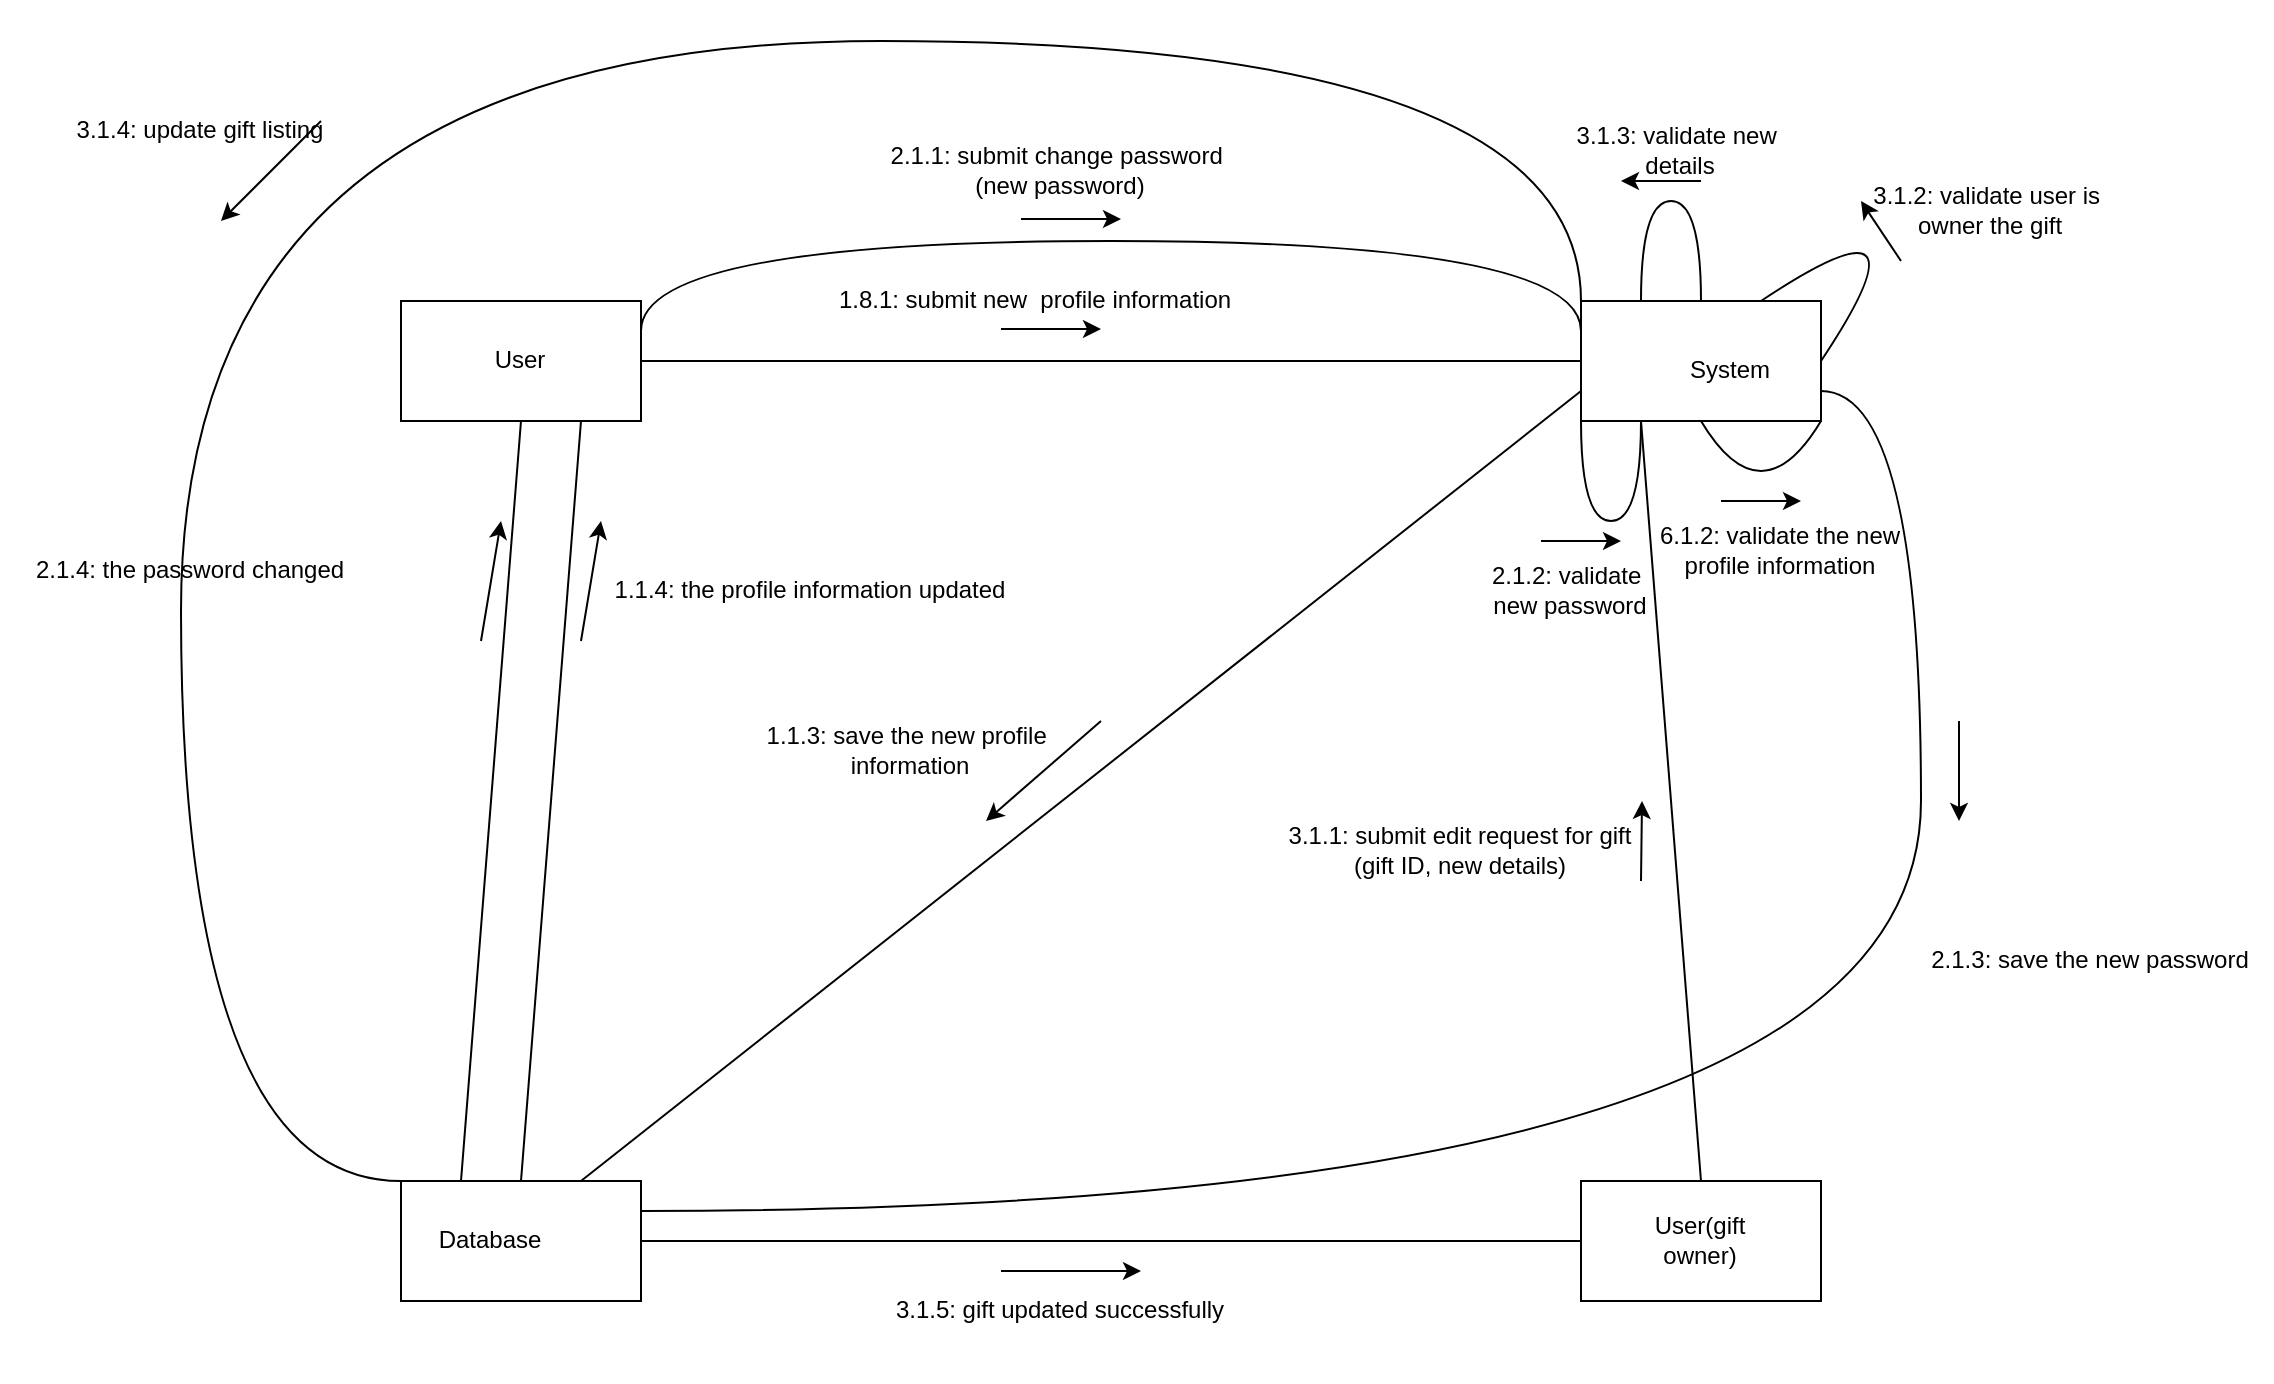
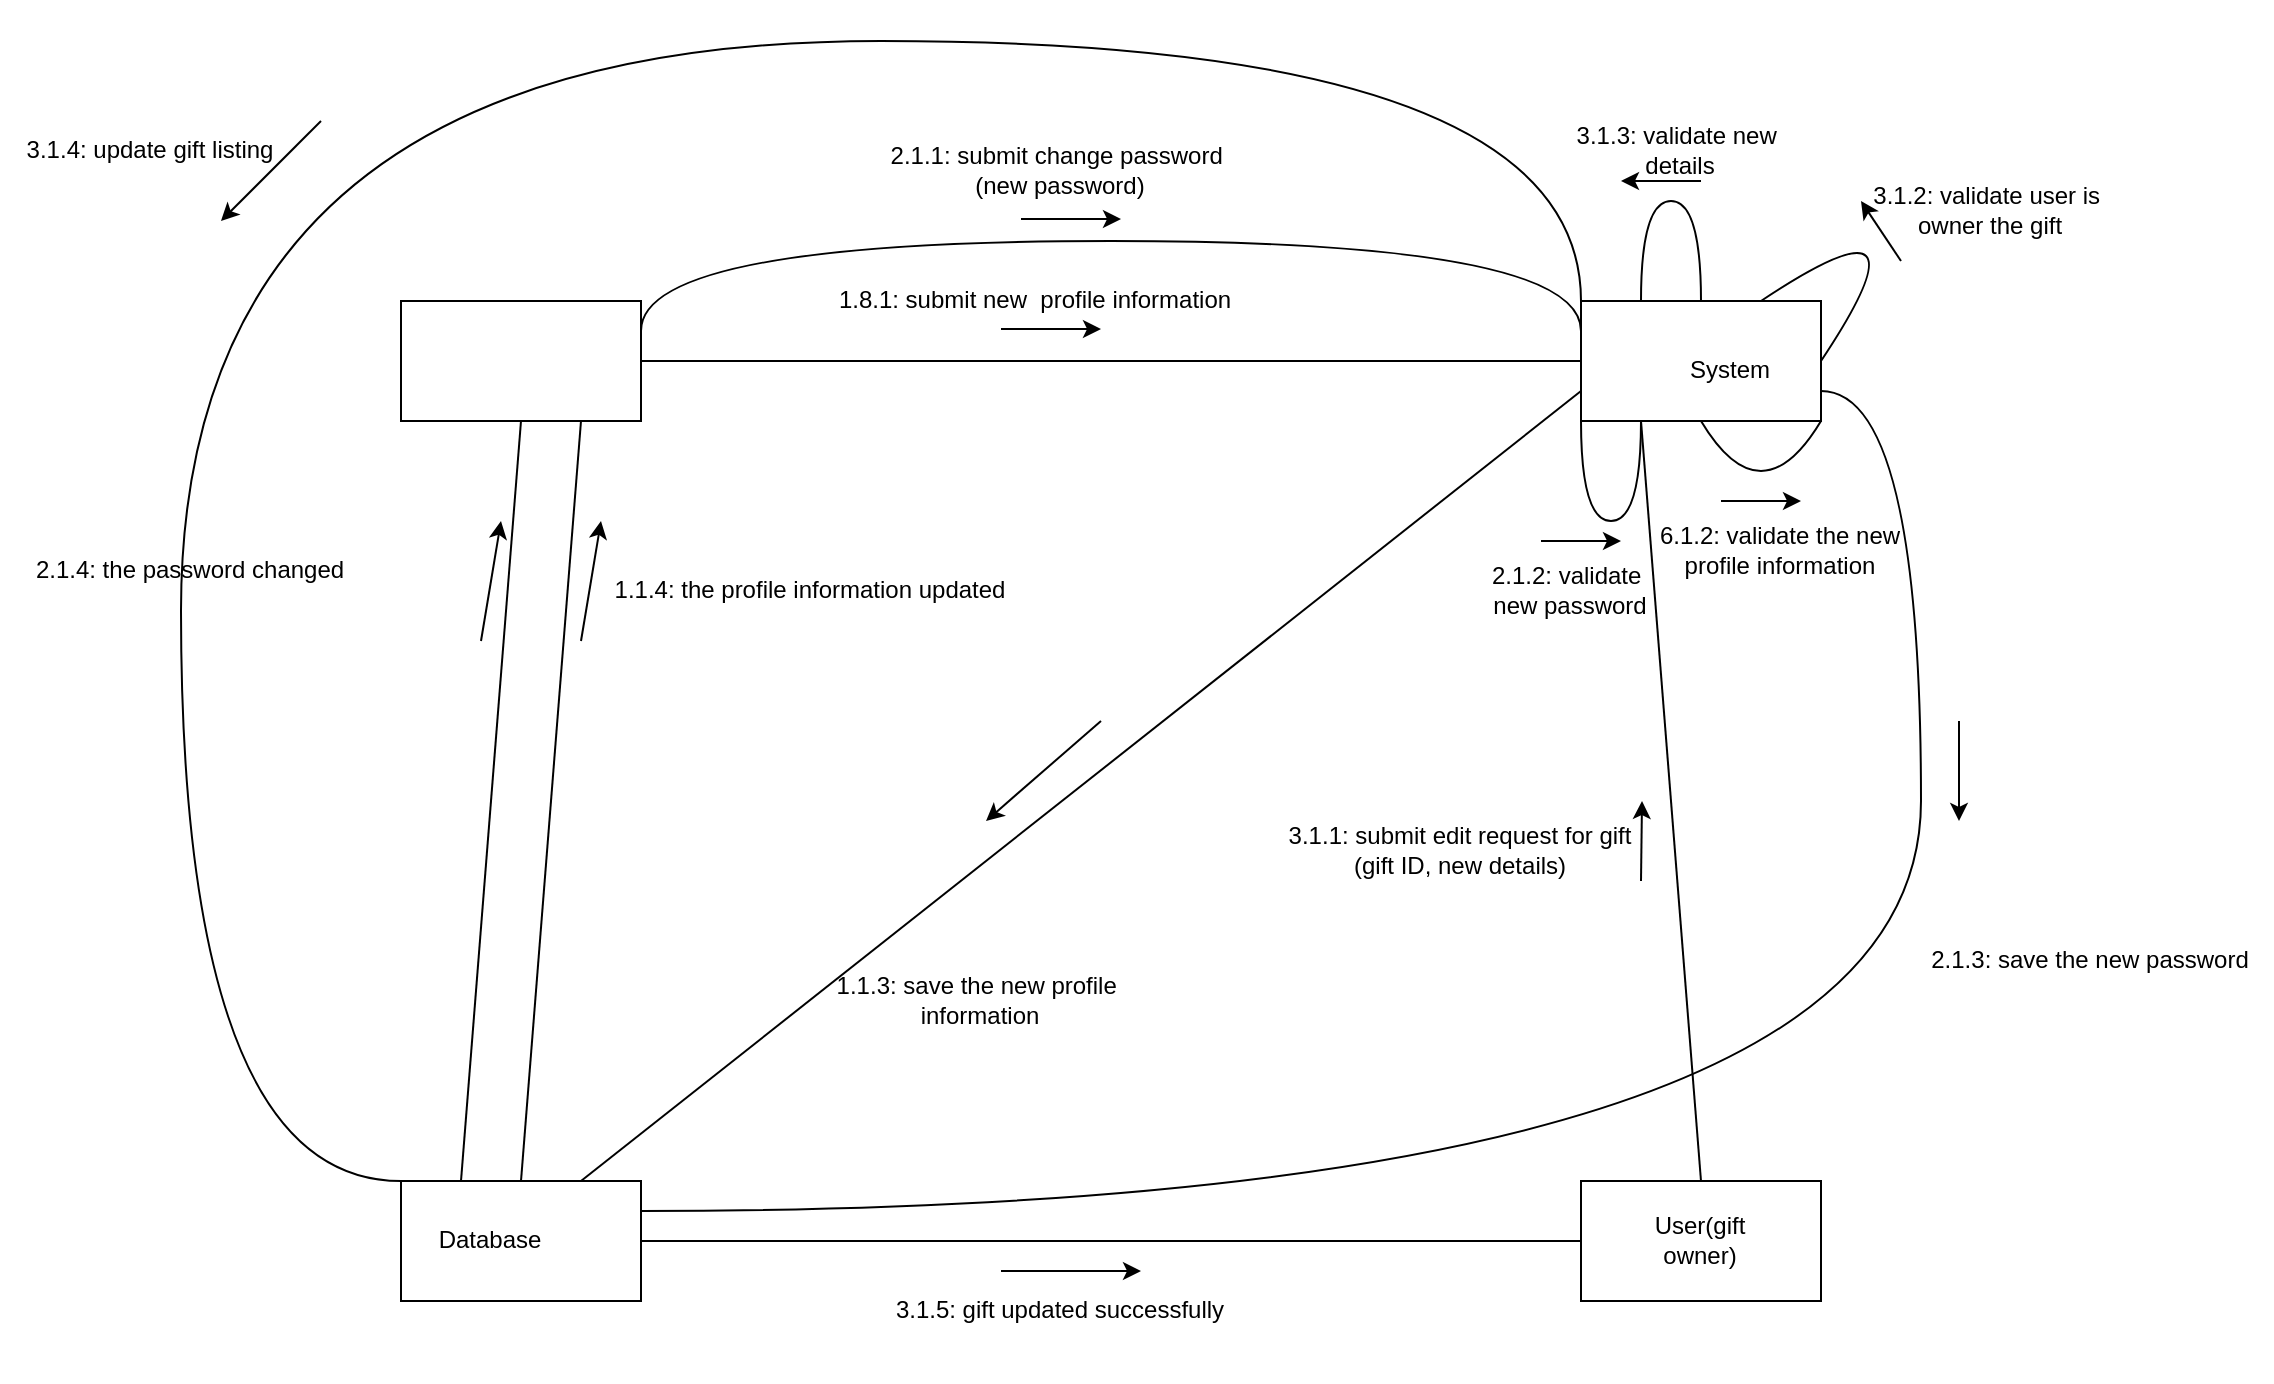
node "3.1.4: update gift listing": moved (201, 131) -> (151, 151)
node "User": removed
node "1.1.3: save the new profile information": moved (911, 751) -> (981, 1001)
